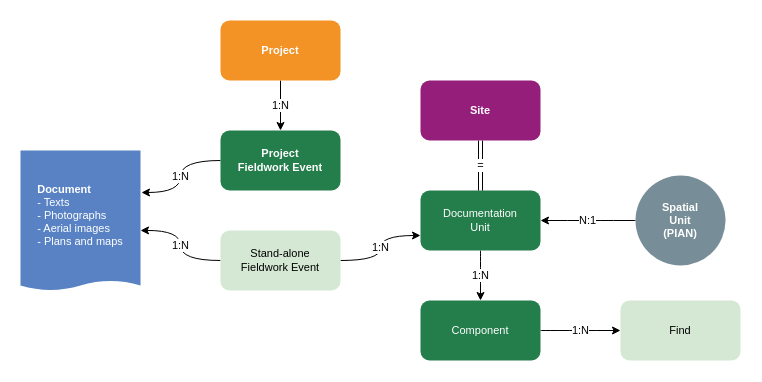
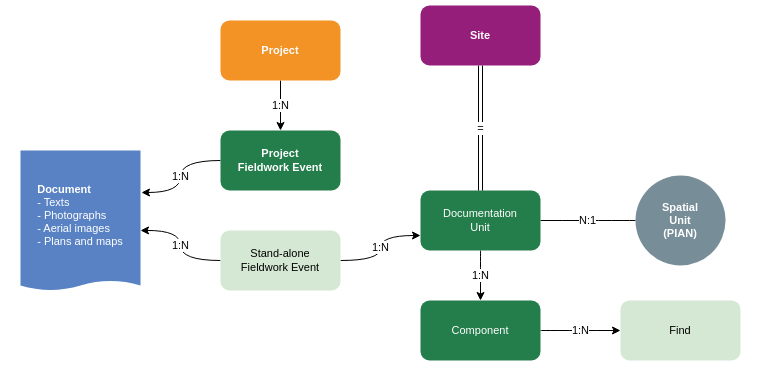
node "Site": moved (481, 111) -> (481, 36)
edge "SpatialUnit(PIAN)" -> "Documentation Unit": arrowhead classic -> none
